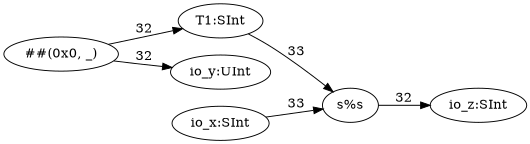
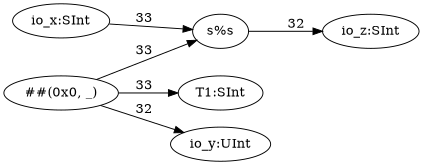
edge "##(0x0, _)" -> "T1:SInt": label "32" -> "33"
edge "T1:SInt" -> "s%s": now "##(0x0, _)" -> "s%s"
